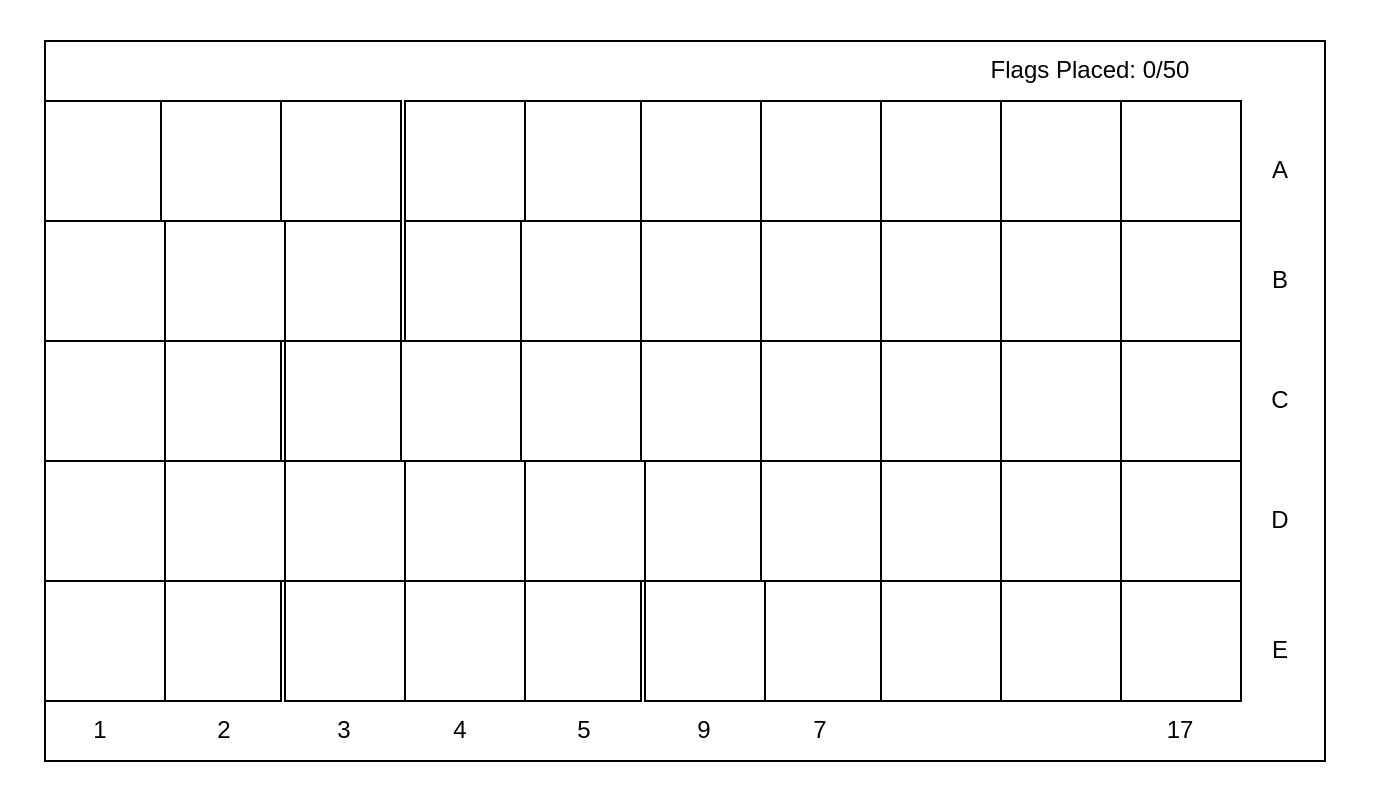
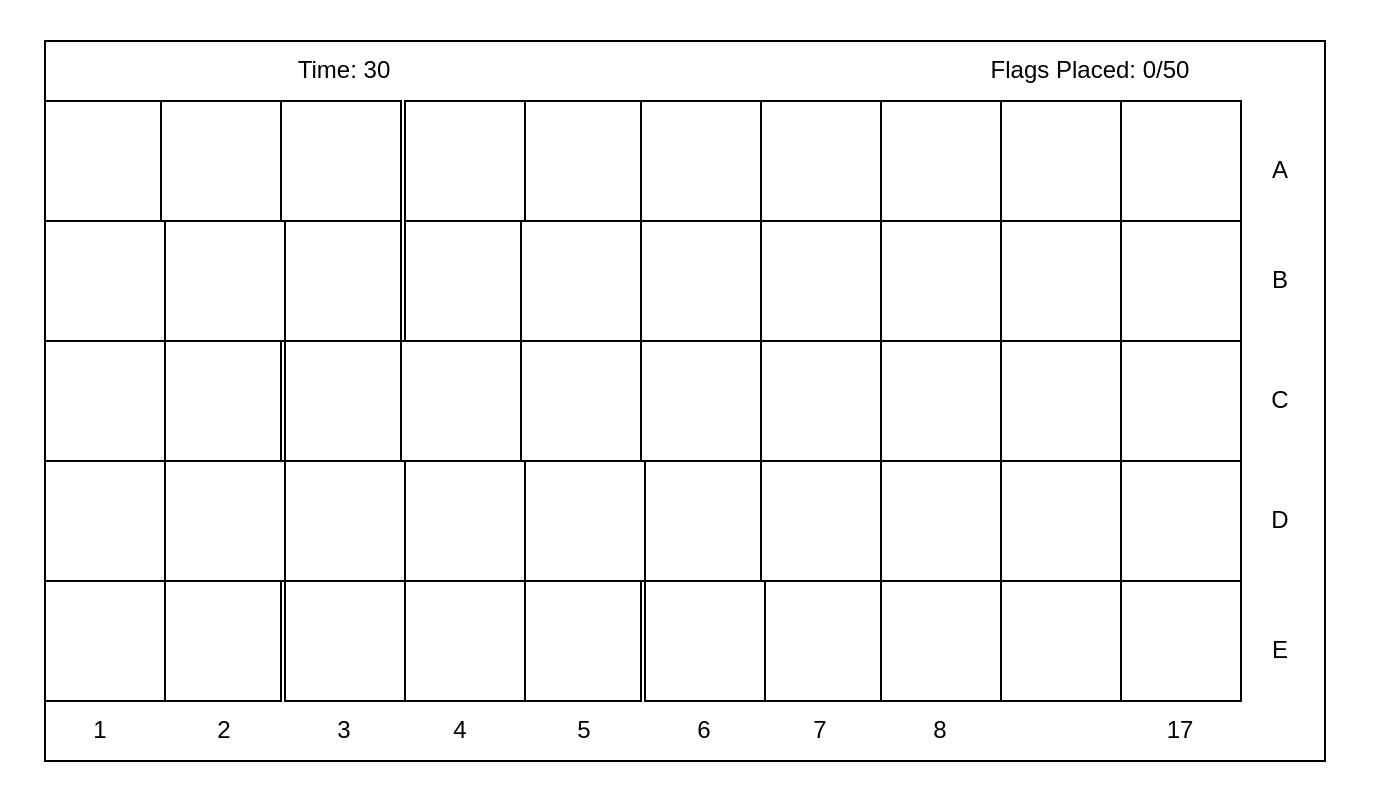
node "Time: 30": added
node "9": label "9" -> "6"
node "8": added
